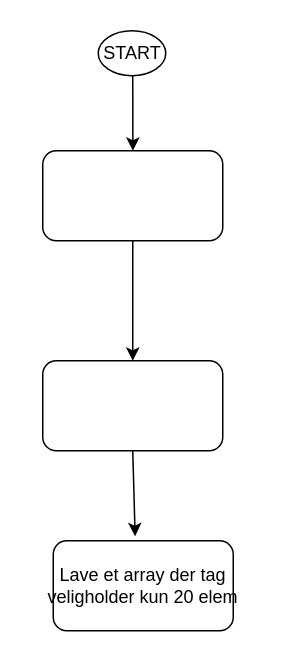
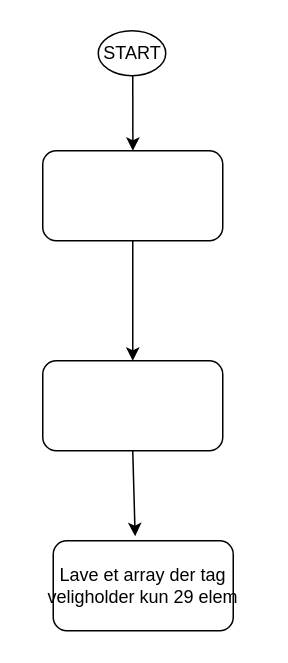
node "Lave et array der tag veligholder kun 20 elem": label "Lave et array der tag veligholder kun 20 elem" -> "Lave et array der tag veligholder kun 29 elem"
